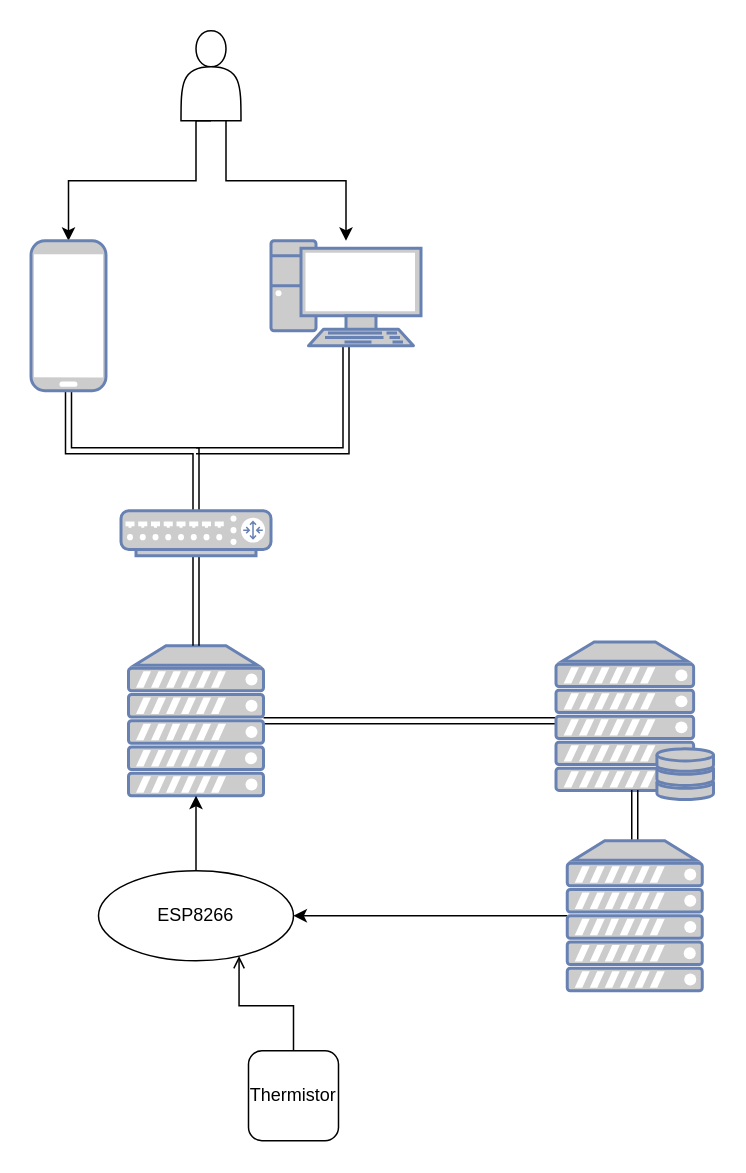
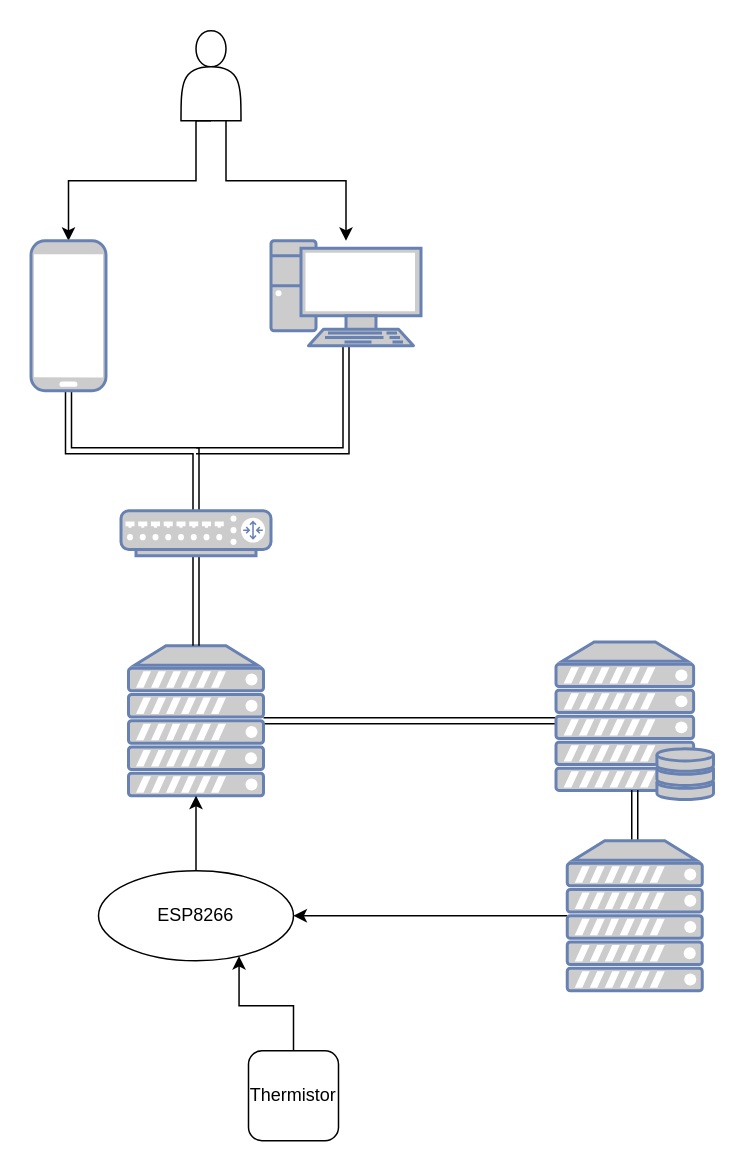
edge "Thermistor" -> "ESP8266": arrowhead open -> classic
